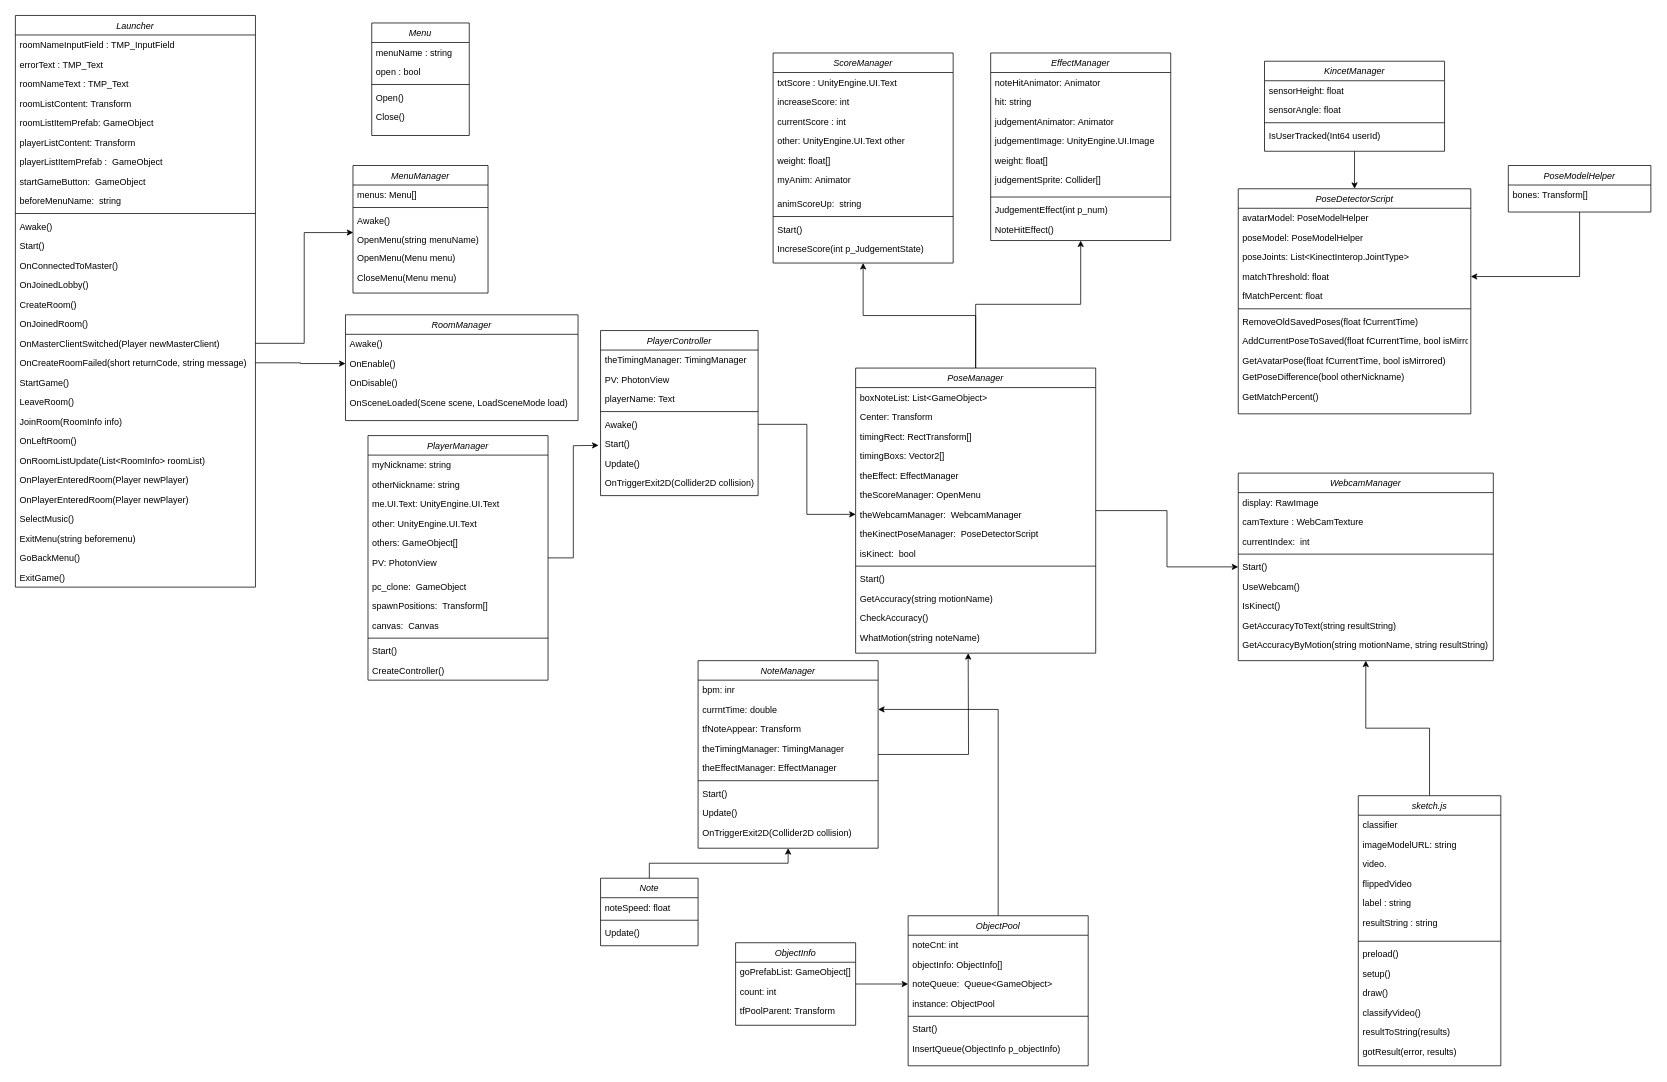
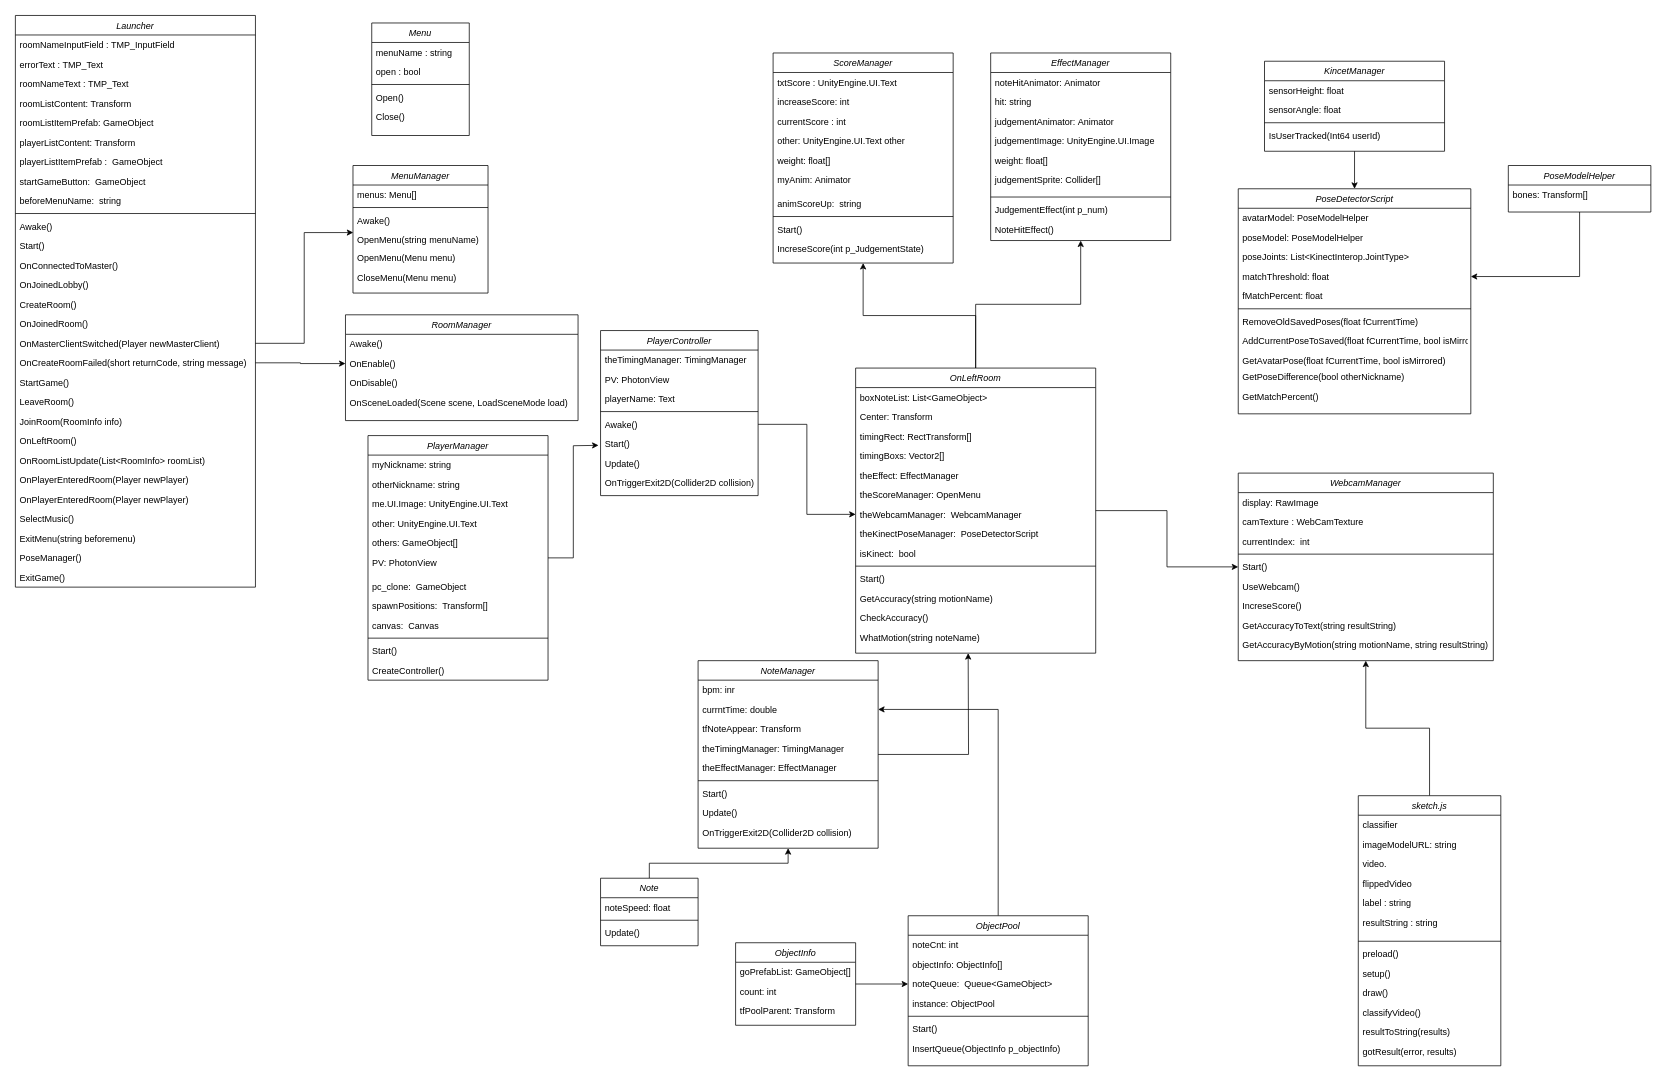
node "PoseManager": label "PoseManager" -> "OnLeftRoom"
node "me.UI.Text: UnityEngine.UI.Text": label "me.UI.Text: UnityEngine.UI.Text" -> "me.UI.Image: UnityEngine.UI.Text"
node "GoBackMenu()": label "GoBackMenu()" -> "PoseManager()"
node "IsKinect()": label "IsKinect()" -> "IncreseScore()"
